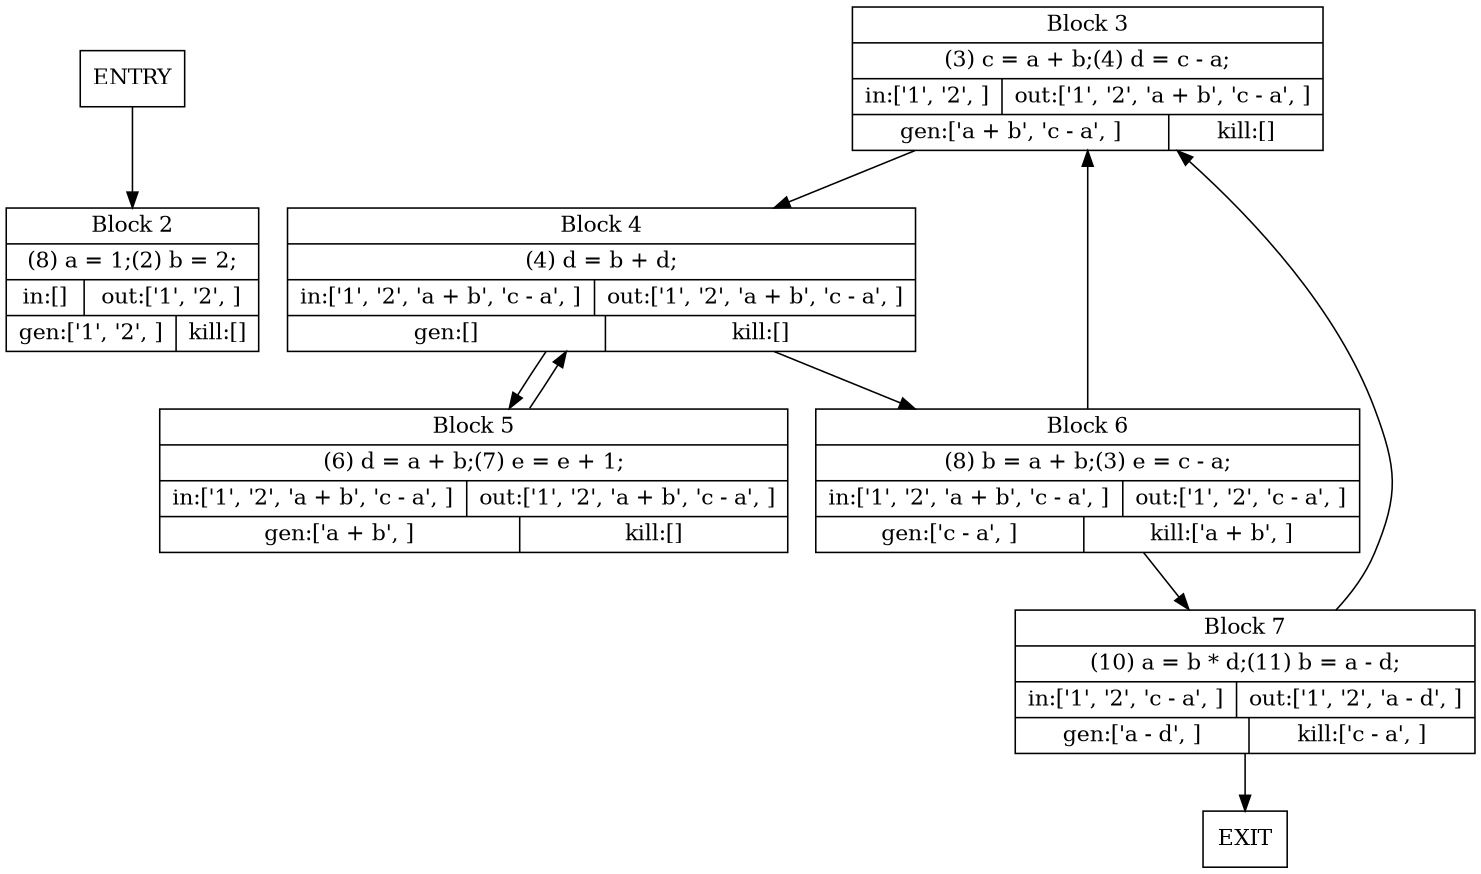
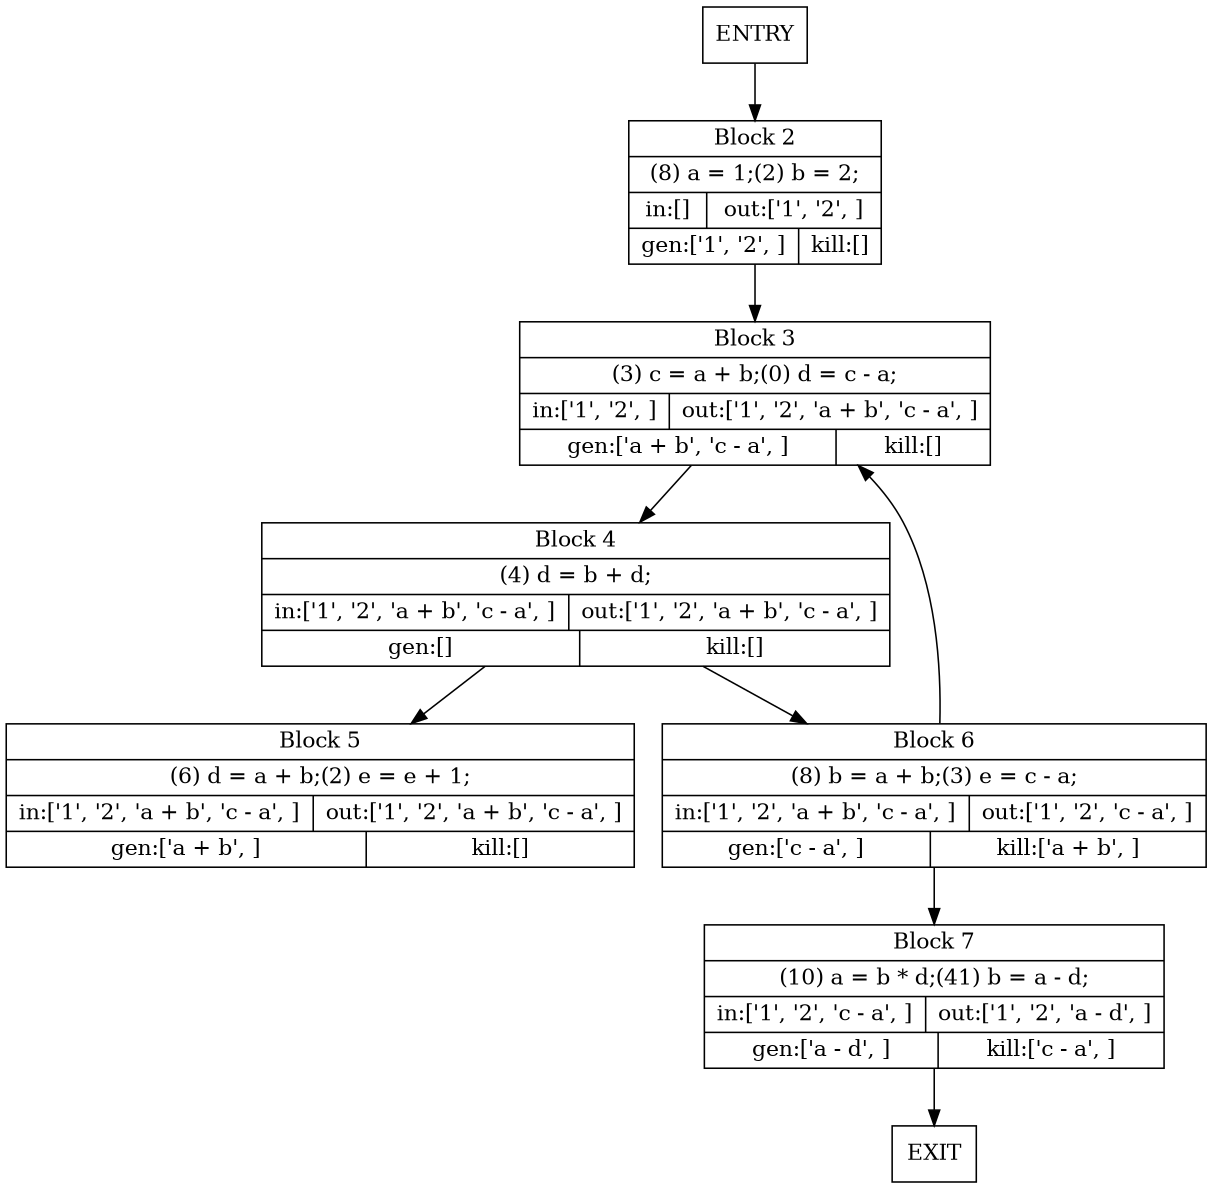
node "Block 3": text "(3) c = a + b;(4) d = c - a;" -> "(3) c = a + b;(0) d = c - a;"
edge "Block 7" -> "Block 3": now "Block 2" -> "Block 3"
edge "Block 5" -> "Block 4": removed
node "Block 5": text "(6) d = a + b;(7) e = e + 1;" -> "(6) d = a + b;(2) e = e + 1;"
node "Block 7": text "(10) a = b * d;(11) b = a - d;" -> "(10) a = b * d;(41) b = a - d;"
